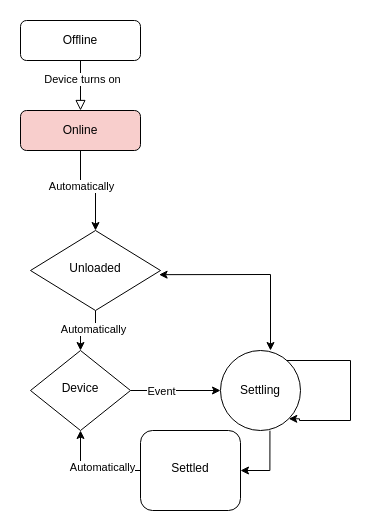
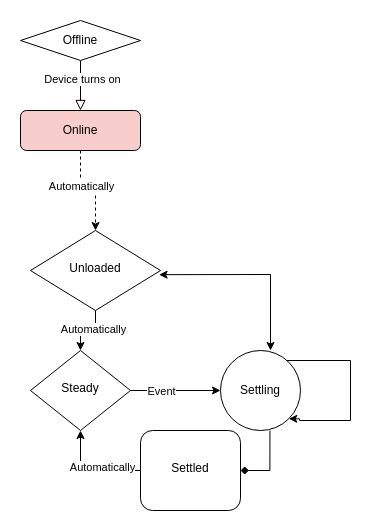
node "Offline": shape rounded rectangle -> diamond
edge "Online" -> "Unloaded": style solid -> dashed
node "Device": label "Device" -> "Steady"
edge "Settling" -> "Settled": arrowhead classic -> diamond
